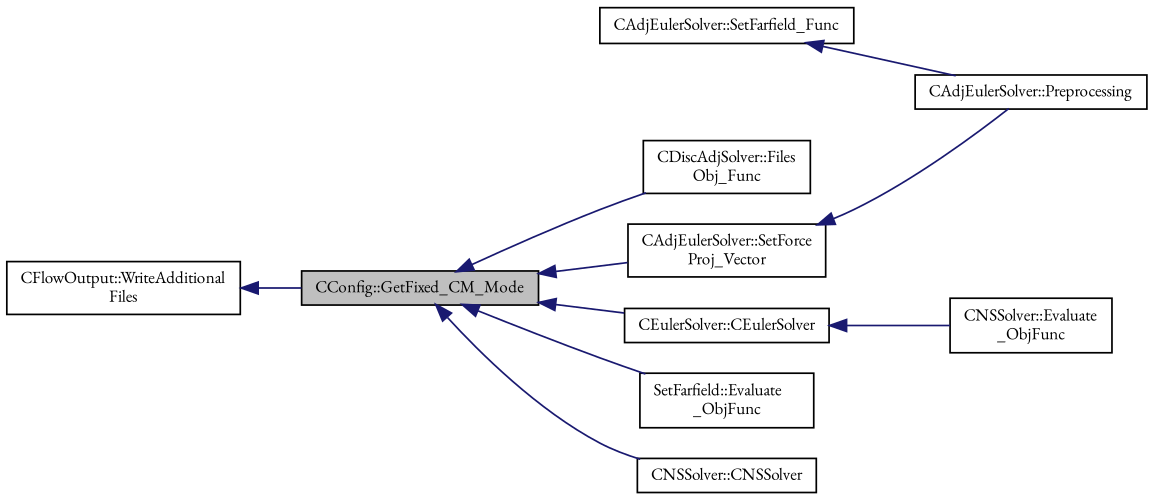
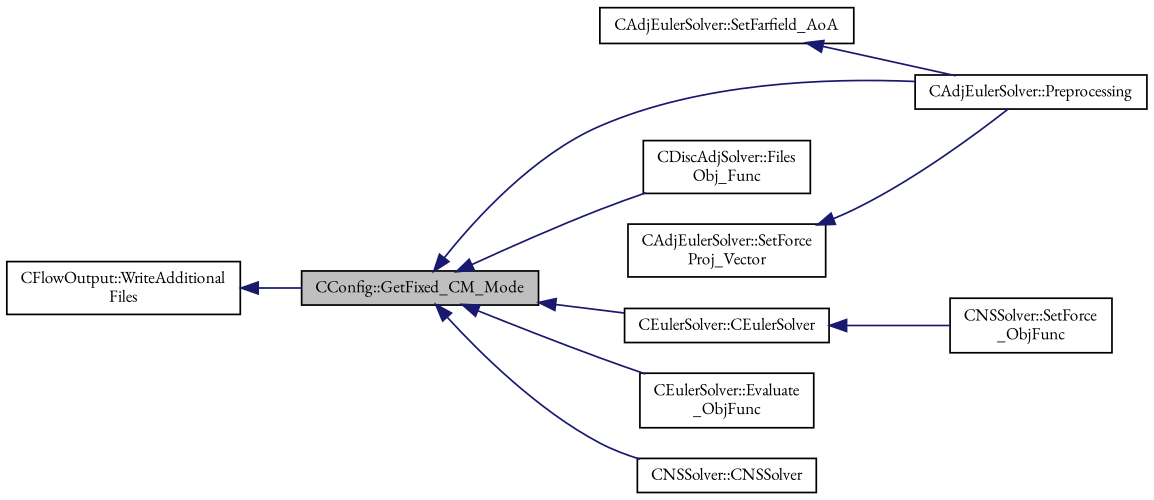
node "CAdjEulerSolver::SetFarfield_Func": label "CAdjEulerSolver::SetFarfield_Func" -> "CAdjEulerSolver::SetFarfield_AoA"
edge "CAdjEulerSolver::SetForce Proj_Vector" -> "CConfig::GetFixed_CM_Mode": now "CAdjEulerSolver::Preprocessing" -> "CConfig::GetFixed_CM_Mode"
node "CNSSolver::Evaluate _ObjFunc": label "CNSSolver::Evaluate _ObjFunc" -> "CNSSolver::SetForce _ObjFunc"
node "SetFarfield::Evaluate _ObjFunc": label "SetFarfield::Evaluate _ObjFunc" -> "CEulerSolver::Evaluate _ObjFunc"
